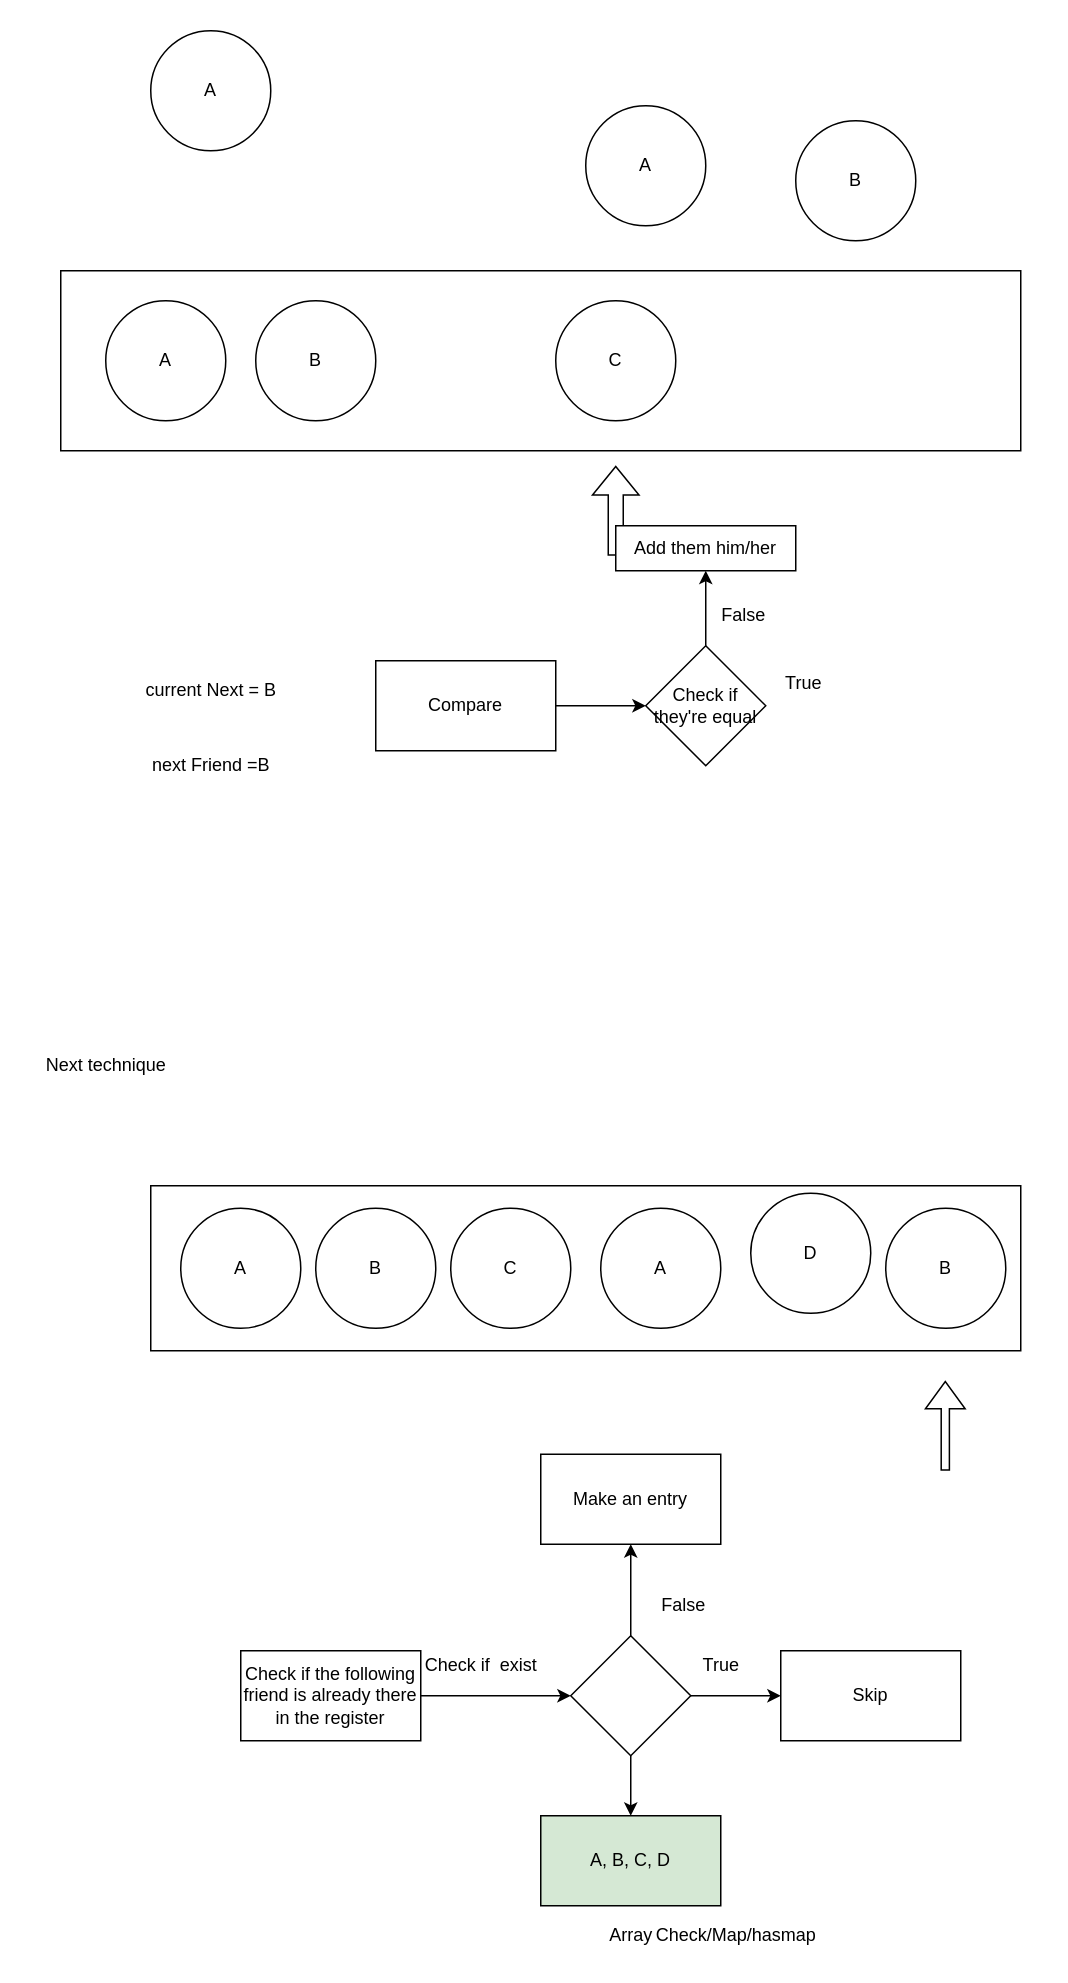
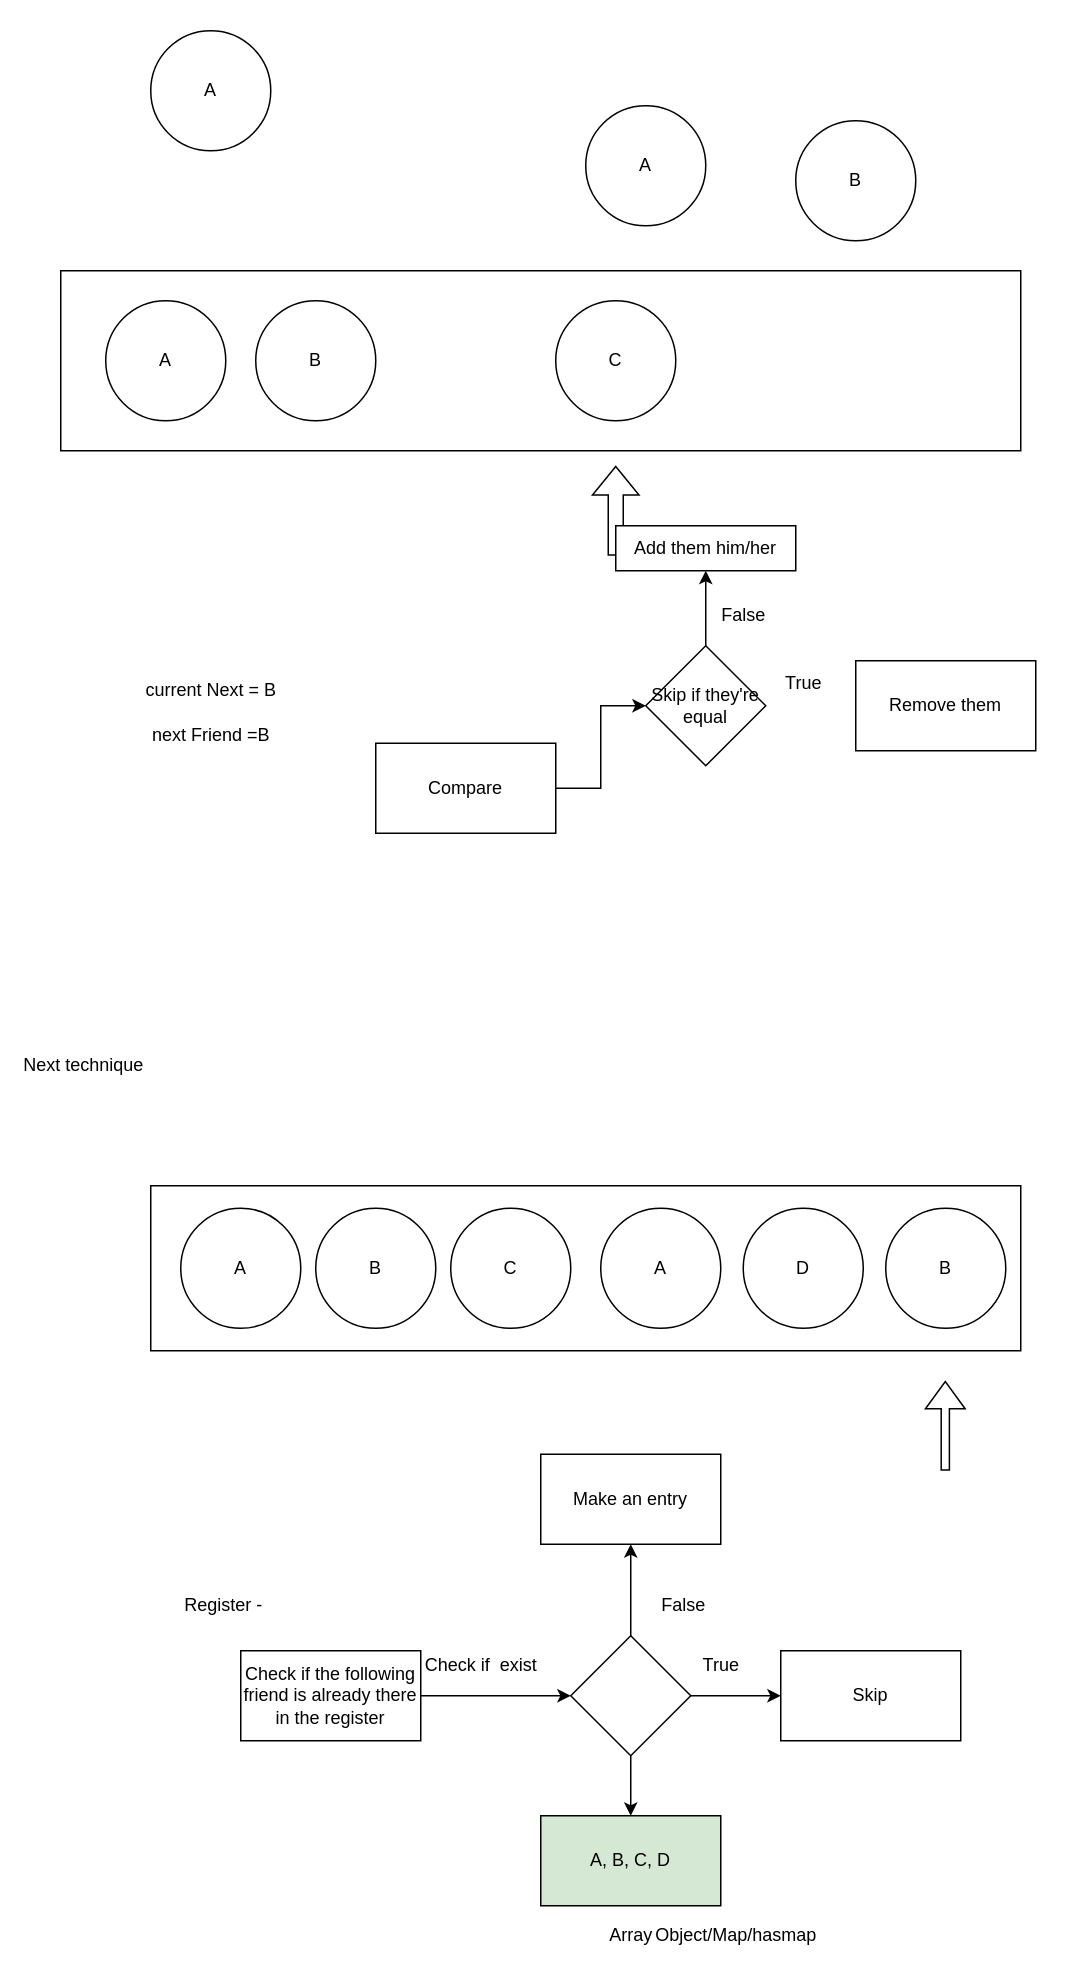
node "Compare": moved (466, 706) -> (466, 788)
node "Check if they're equal": label "Check if they're equal" -> "Skip if they're equal"
node "Remove them": added
node "next Friend =B": moved (211, 766) -> (211, 736)
node "Next technique": moved (106, 1066) -> (83, 1066)
node "D": moved (811, 1253) -> (803, 1268)
node "Register -": added
node "Check/Map/hasmap": label "Check/Map/hasmap" -> "Object/Map/hasmap"
